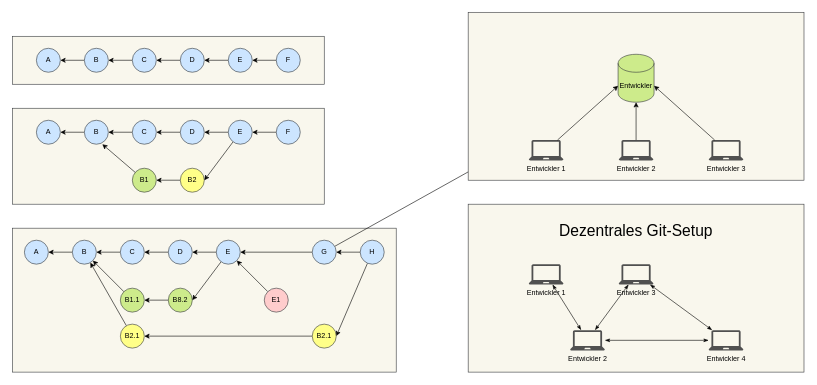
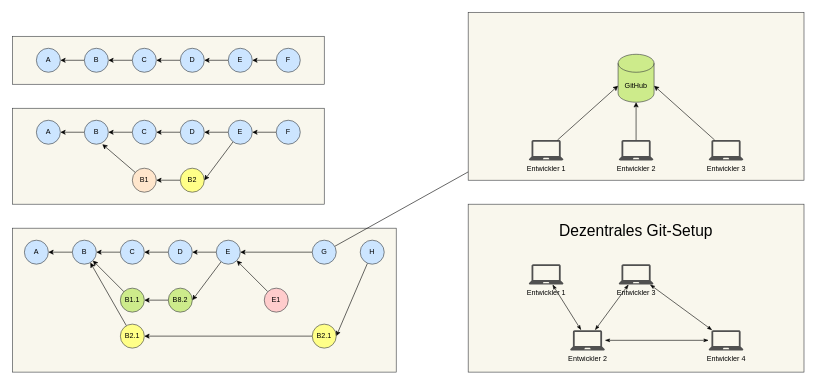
node "Entwickler": label "Entwickler" -> "GitHub"
node "B1": fillcolor #cdeb8b -> #ffe6cc
edge "H" -> "G": removed
